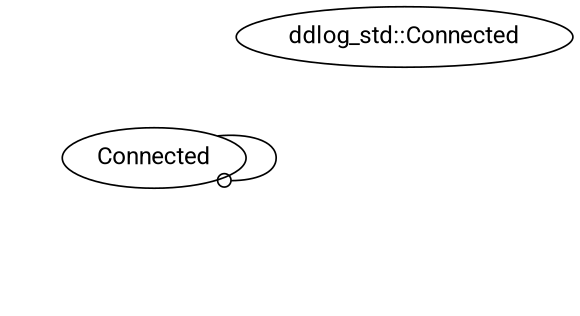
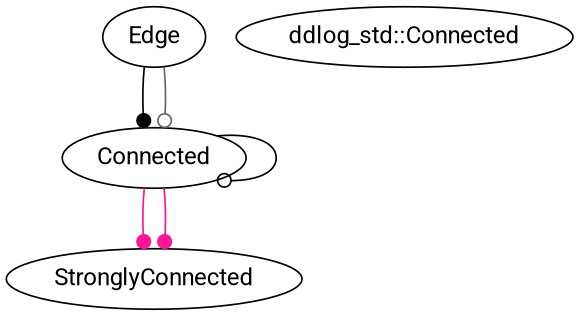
node "Edge": added
node "StronglyConnected": added
